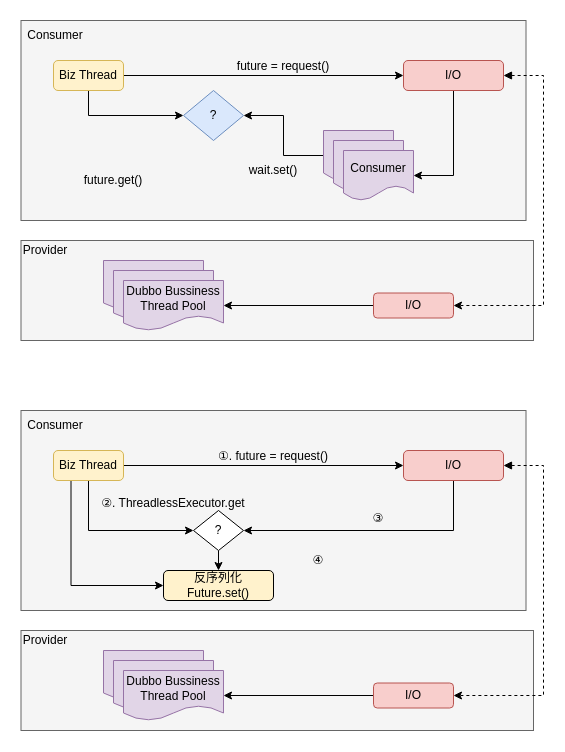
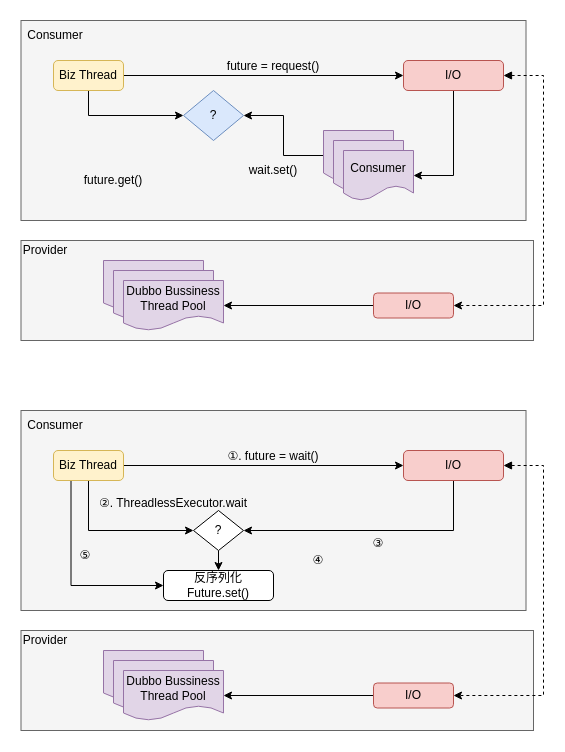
node "future = request()": moved (284, 67) -> (274, 67)
node "①. future = request()": label "①. future = request()" -> "①. future = wait()"
node "②. ThreadlessExecutor.get": label "②. ThreadlessExecutor.get" -> "②. ThreadlessExecutor.wait"
node "③": moved (379, 519) -> (379, 544)
node "⑤": added
node "反序列化 Future.set()": fillcolor #fff2cc -> #ffffff
